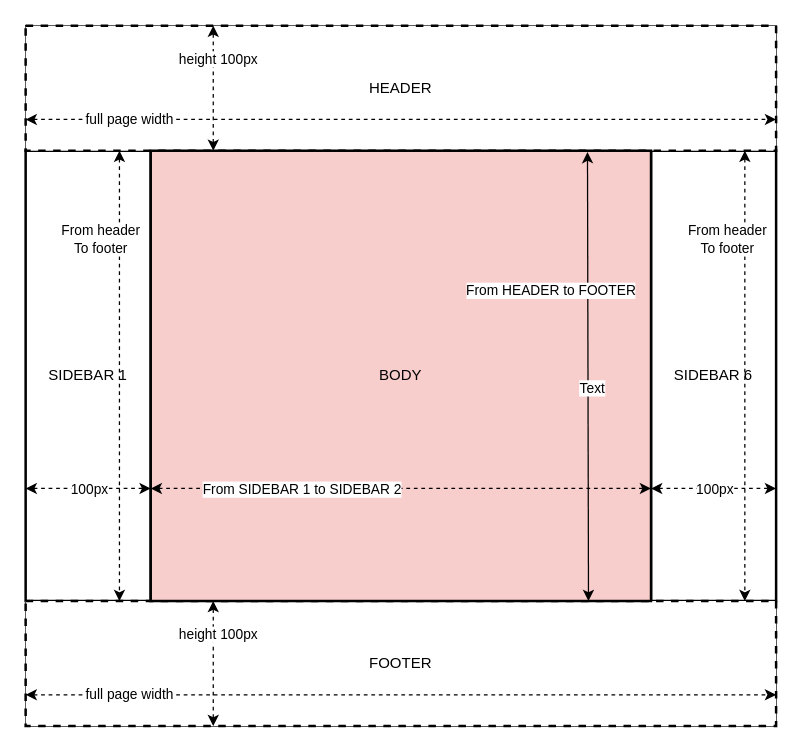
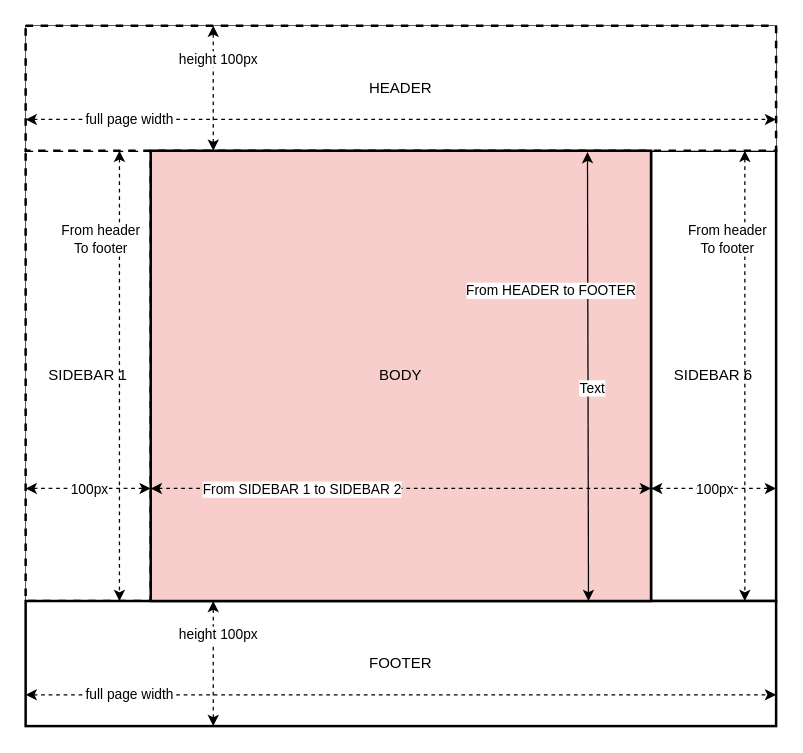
node "SIDEBAR 1": style solid -> dashed
node "FOOTER": style dashed -> solid
